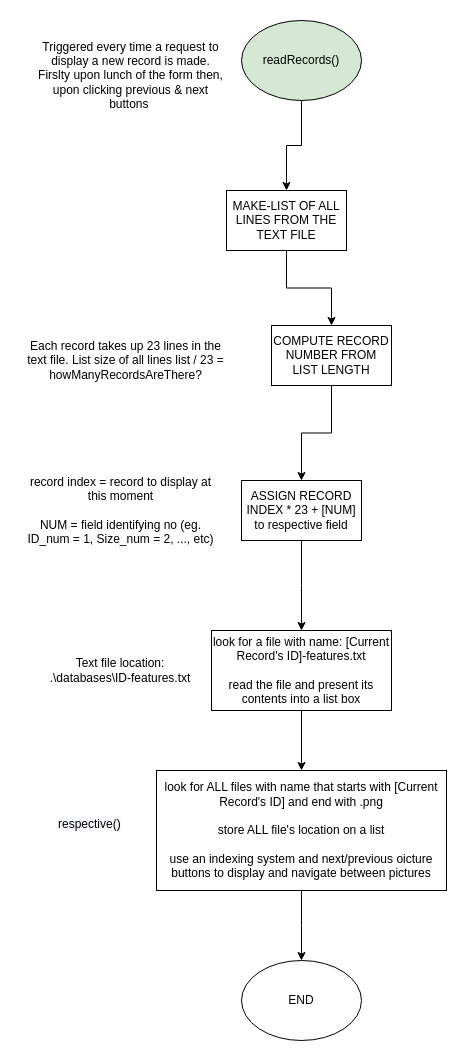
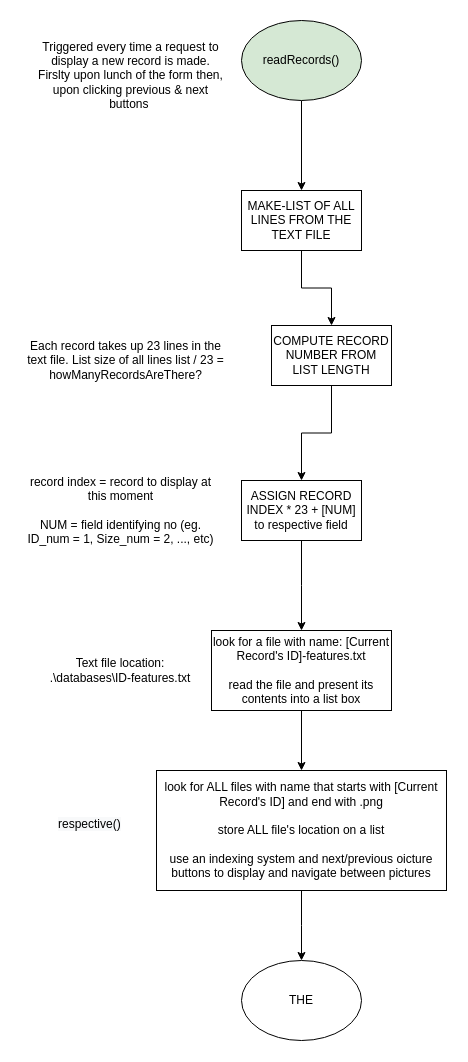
node "MAKE-LIST OF ALL LINES FROM THE TEXT FILE": moved (287, 221) -> (302, 221)
node "END": label "END" -> "THE"
